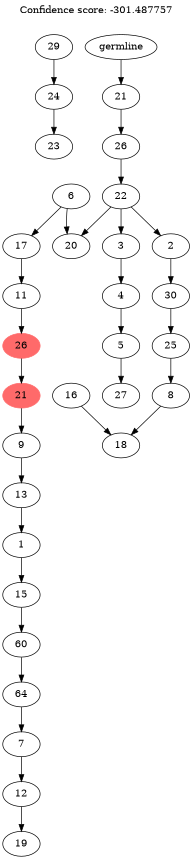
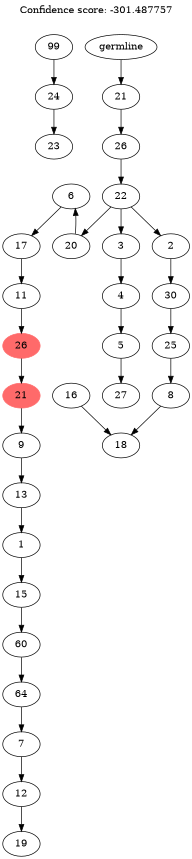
node "29": label "29" -> "99"
edge "6" -> "20": reversed
